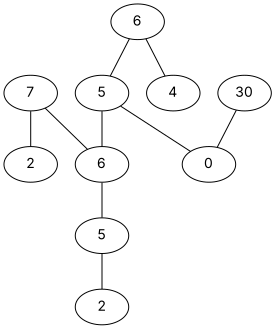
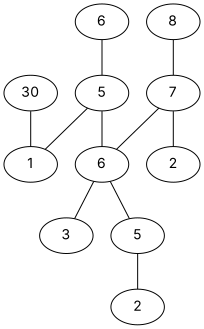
node "8": added
node "4": removed
node "0": label "0" -> "1"
node "3": added
